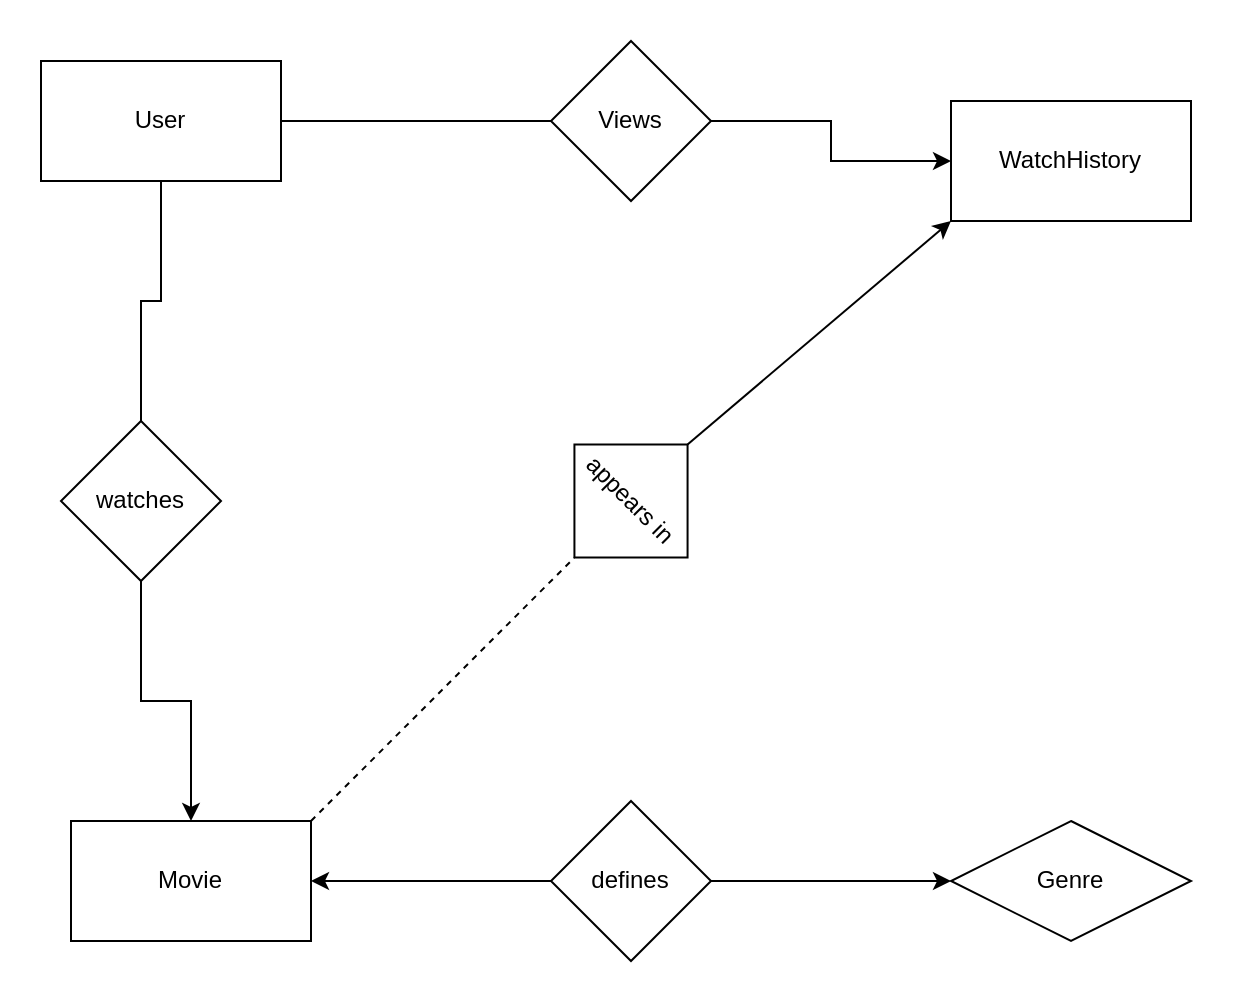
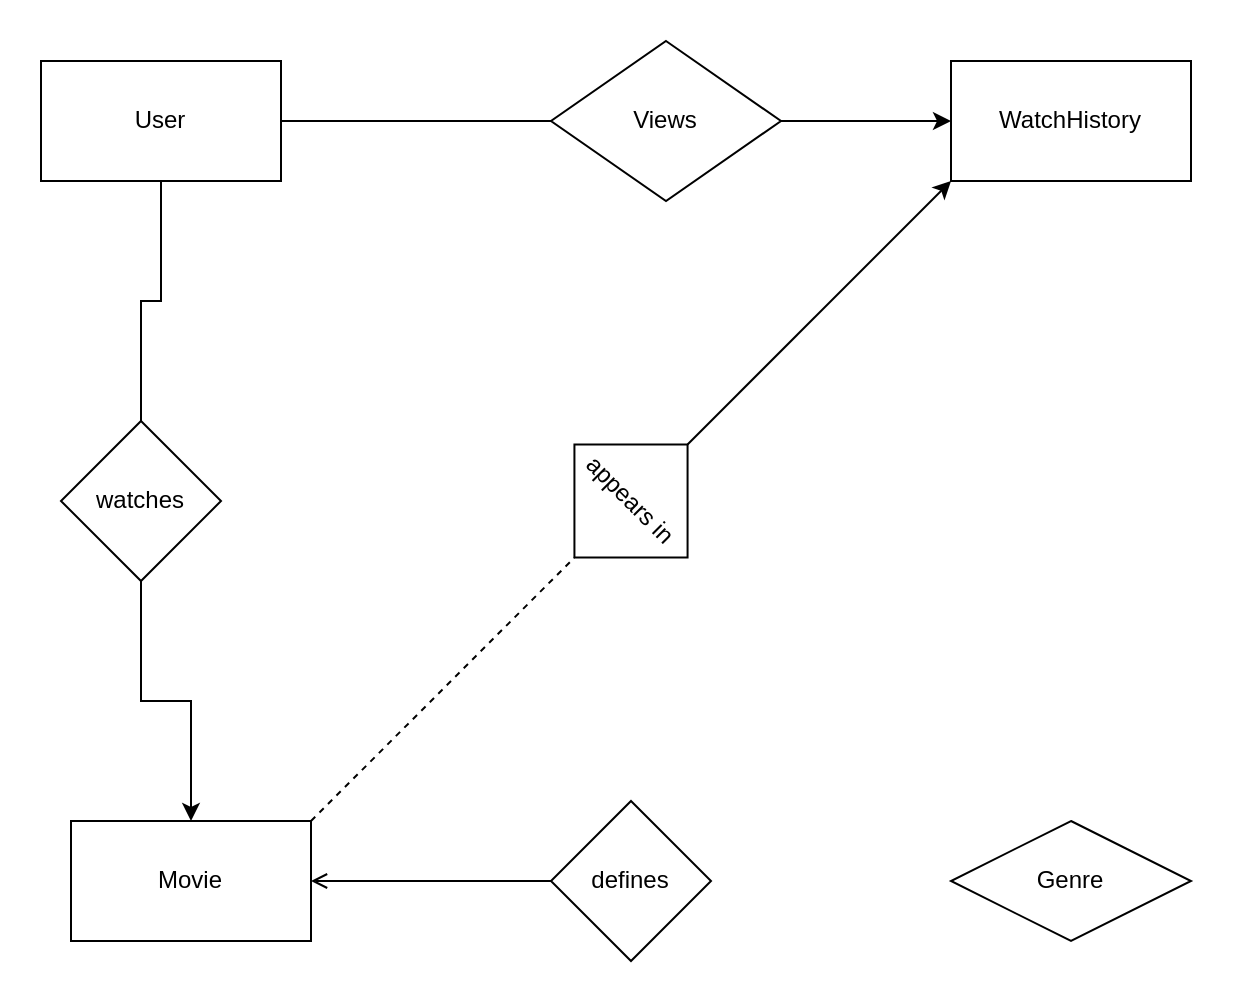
node "Views": size 160x160 -> 230x160
node "WatchHistory": moved (1071, 161) -> (1071, 121)
edge "defines" -> "Movie": arrowhead classic -> open
edge "defines" -> "Genre": removed
